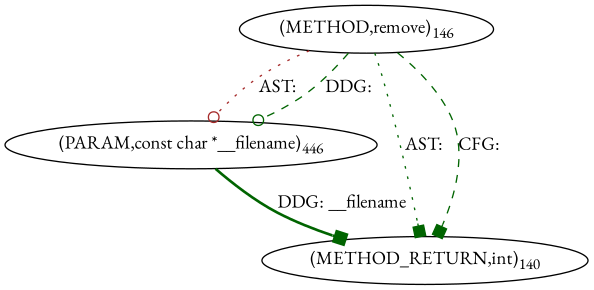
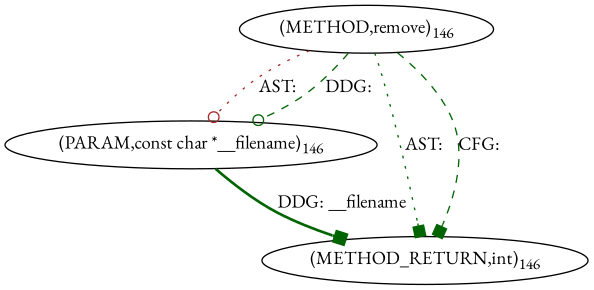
node "(PARAM,const char *__filename)": text "446" -> "146"
node "(METHOD_RETURN,int)": text "140" -> "146"
